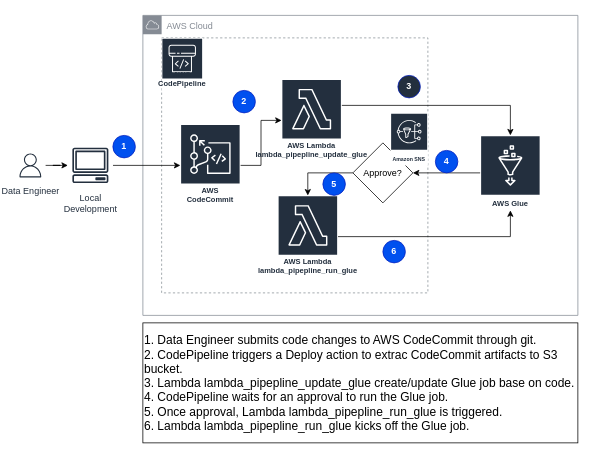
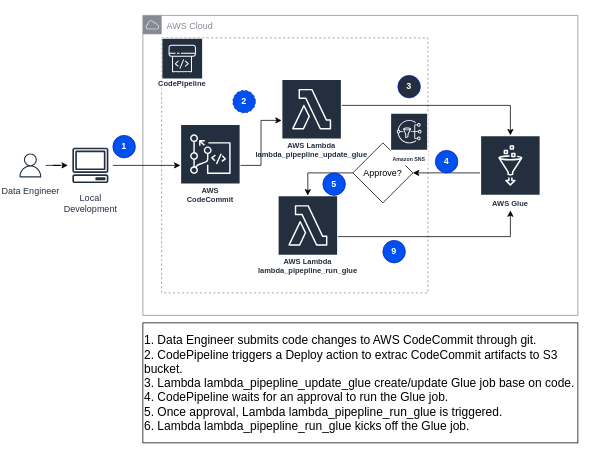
node "2": style solid -> dashed
node "6": label "6" -> "9"
